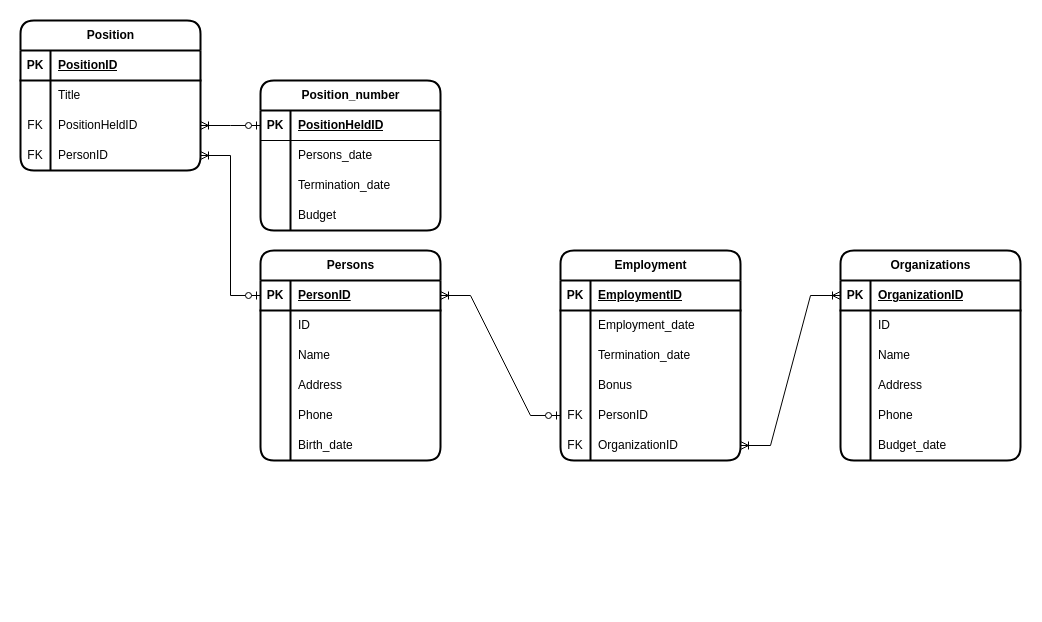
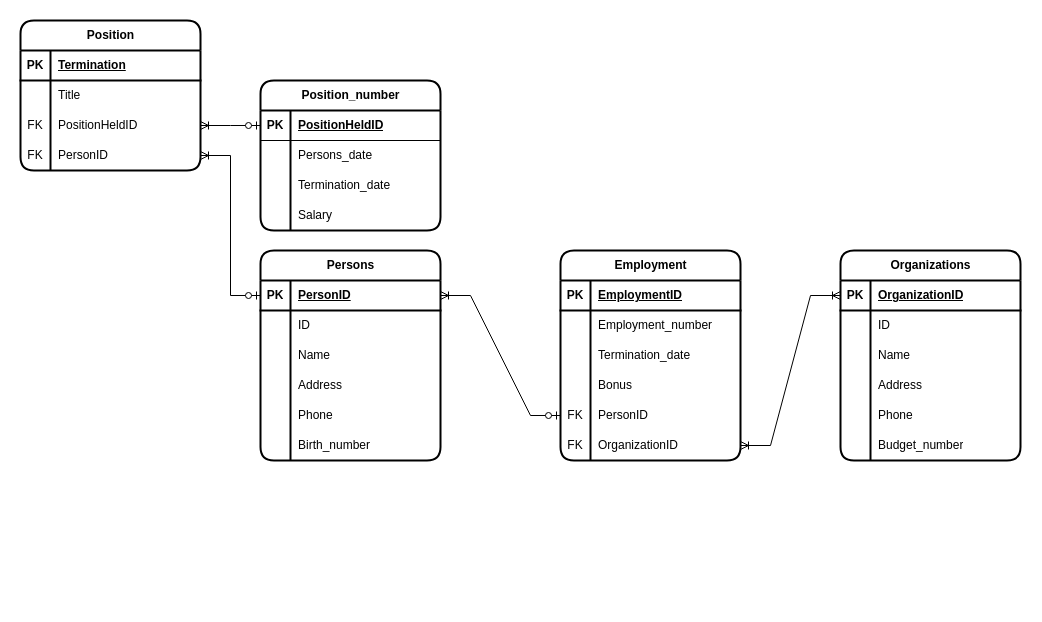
node "PositionID": label "PositionID" -> "Termination"
node "Budget": label "Budget" -> "Salary"
node "Employment_date": label "Employment_date" -> "Employment_number"
node "Birth_date": label "Birth_date" -> "Birth_number"
node "Budget_date": label "Budget_date" -> "Budget_number"
